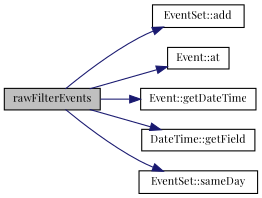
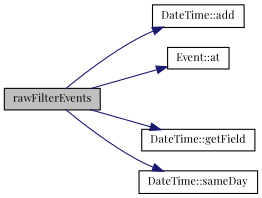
node "EventSet::add": label "EventSet::add" -> "DateTime::add"
node "Event::getDateTime": removed
node "EventSet::sameDay": label "EventSet::sameDay" -> "DateTime::sameDay"
